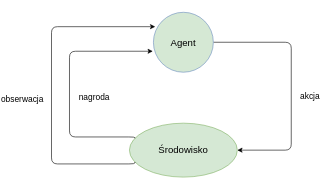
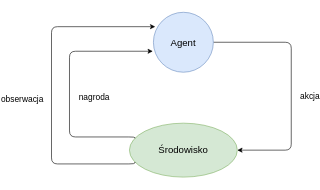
node "Agent": fillcolor #d5e8d4 -> #dae8fc
